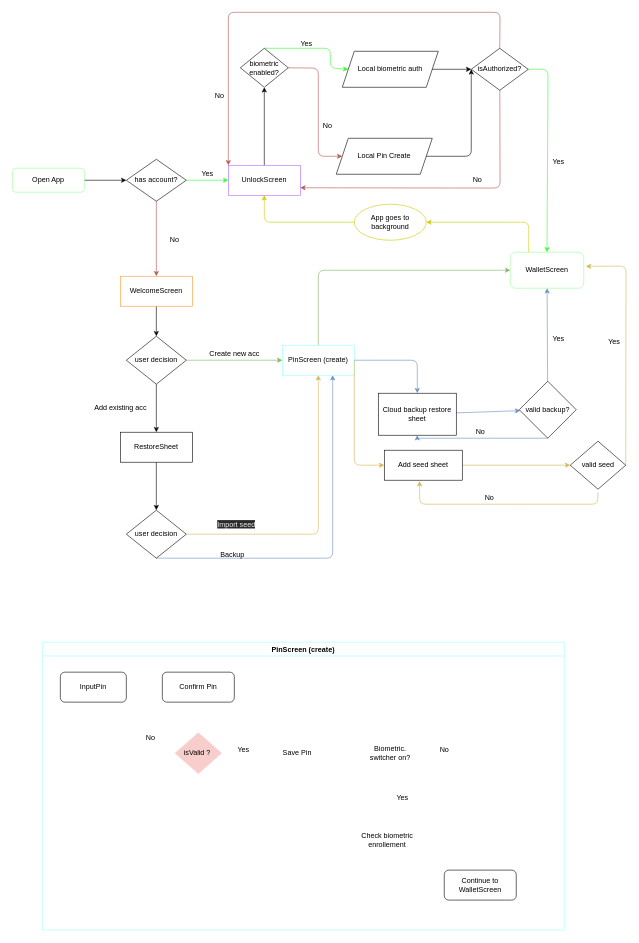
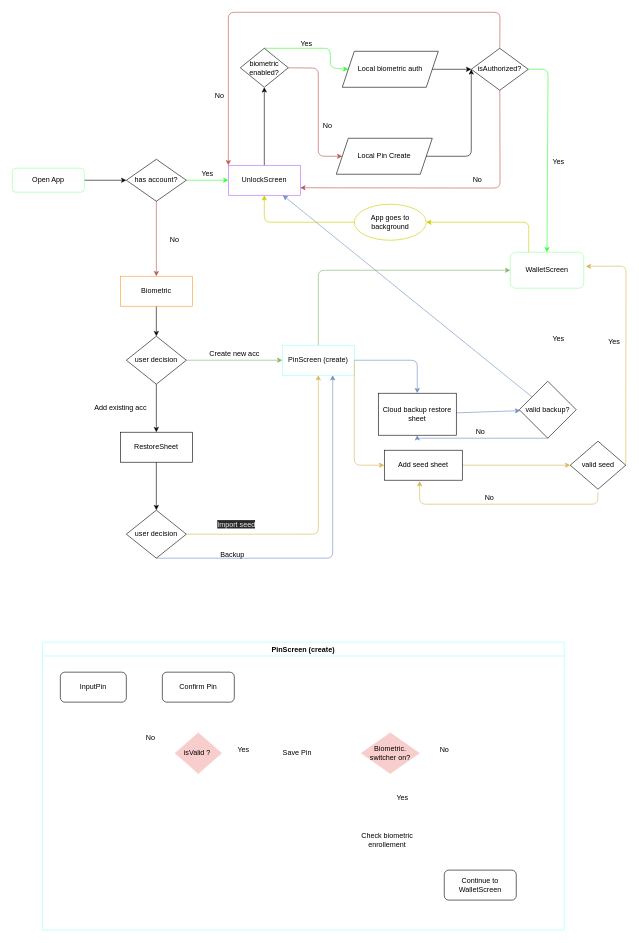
node "WelcomeScreen": label "WelcomeScreen" -> "Biometric"
edge "valid backup?" -> "WalletScreen": now "valid backup?" -> "UnlockScreen"
node "Biometric. switcher on?": fillcolor #ffffff -> #f8cecc
